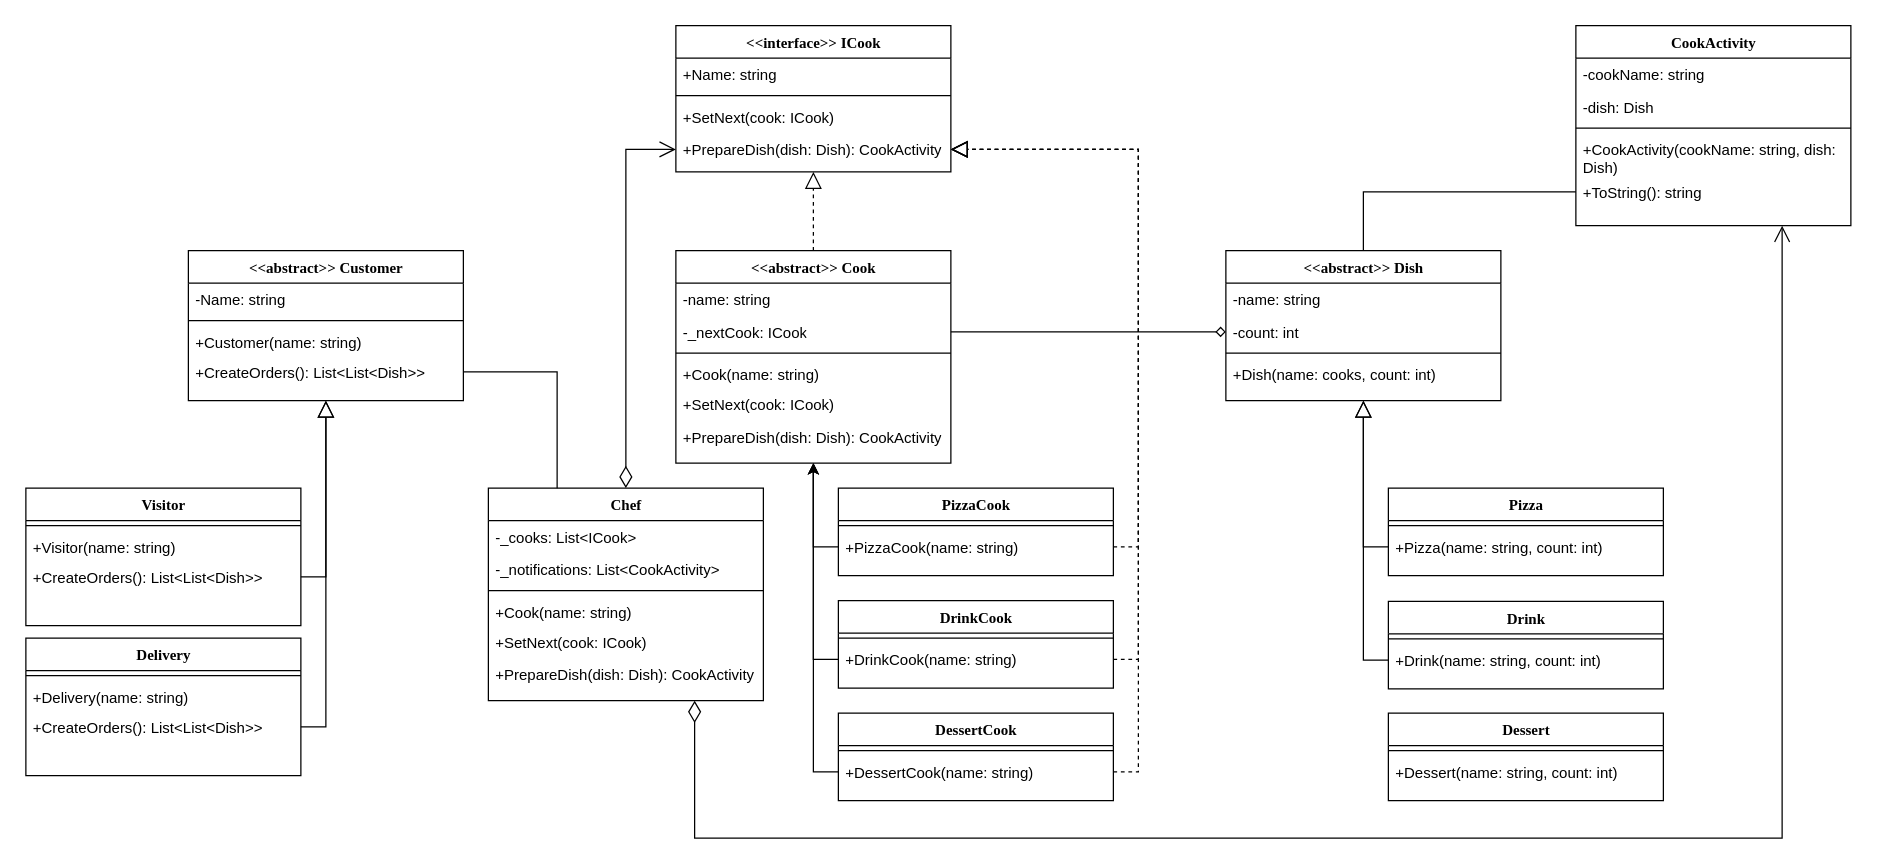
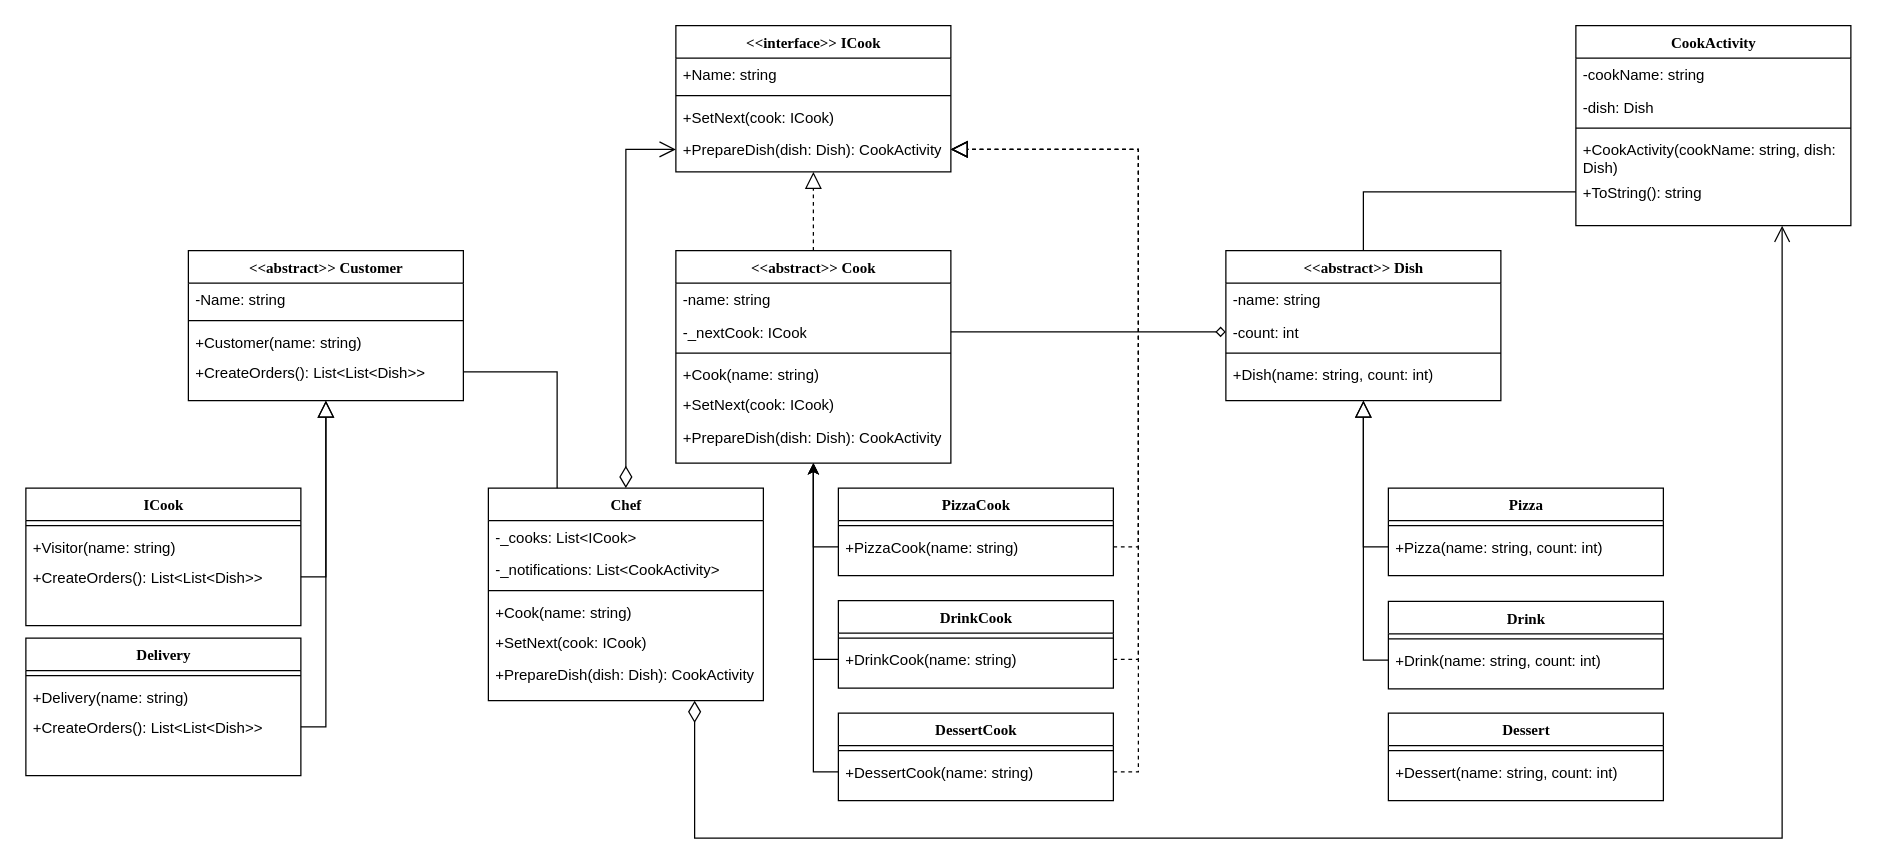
node "+Dish(name: cooks, count: int)": label "+Dish(name: cooks, count: int)" -> "+Dish(name: string, count: int)"
node "Visitor": label "Visitor" -> "ICook"
